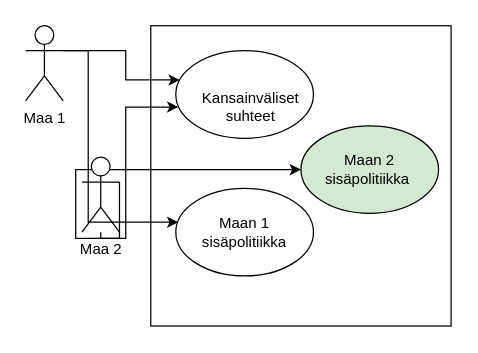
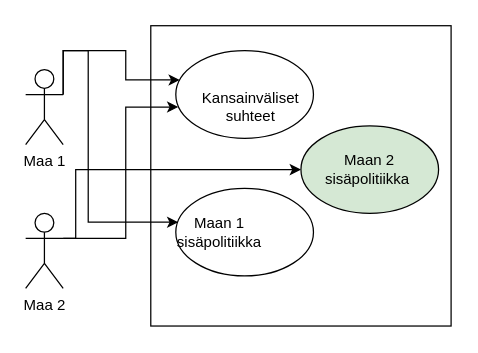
node "Maa 1": moved (44, 63) -> (44, 107)
node "Maa 2": moved (101, 194) -> (44, 251)
node "Maan 1 sisäpolitiikka": moved (244, 232) -> (219, 232)
